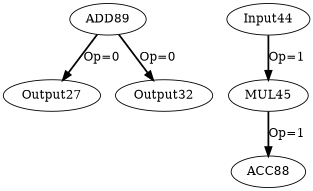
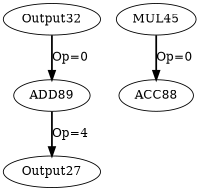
node "Input44": removed
edge "ADD89" -> "Output32": reversed
edge "ADD89" -> "Output27": label "Op=0" -> "Op=4"
edge "MUL45" -> "ACC88": label "Op=1" -> "Op=0"
